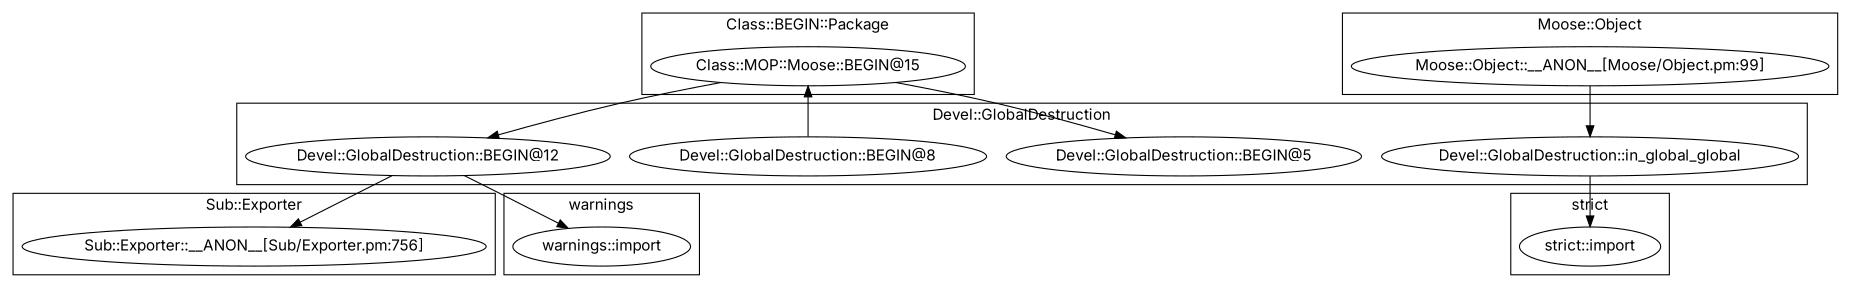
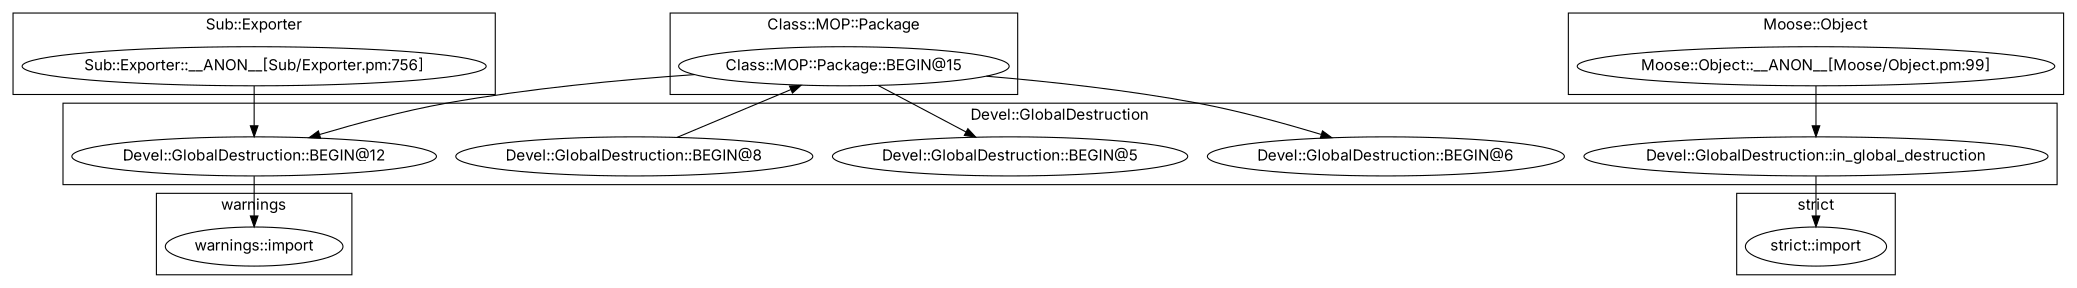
cluster "Class::BEGIN::Package": label "Class::BEGIN::Package" -> "Class::MOP::Package"
node "Class::MOP::Moose::BEGIN@15": label "Class::MOP::Moose::BEGIN@15" -> "Class::MOP::Package::BEGIN@15"
node "Devel::GlobalDestruction::BEGIN@6": added
node "Devel::GlobalDestruction::in_global_global": label "Devel::GlobalDestruction::in_global_global" -> "Devel::GlobalDestruction::in_global_destruction"
edge "Devel::GlobalDestruction::BEGIN@12" -> "Sub::Exporter::__ANON__[Sub/Exporter.pm:756]": reversed
